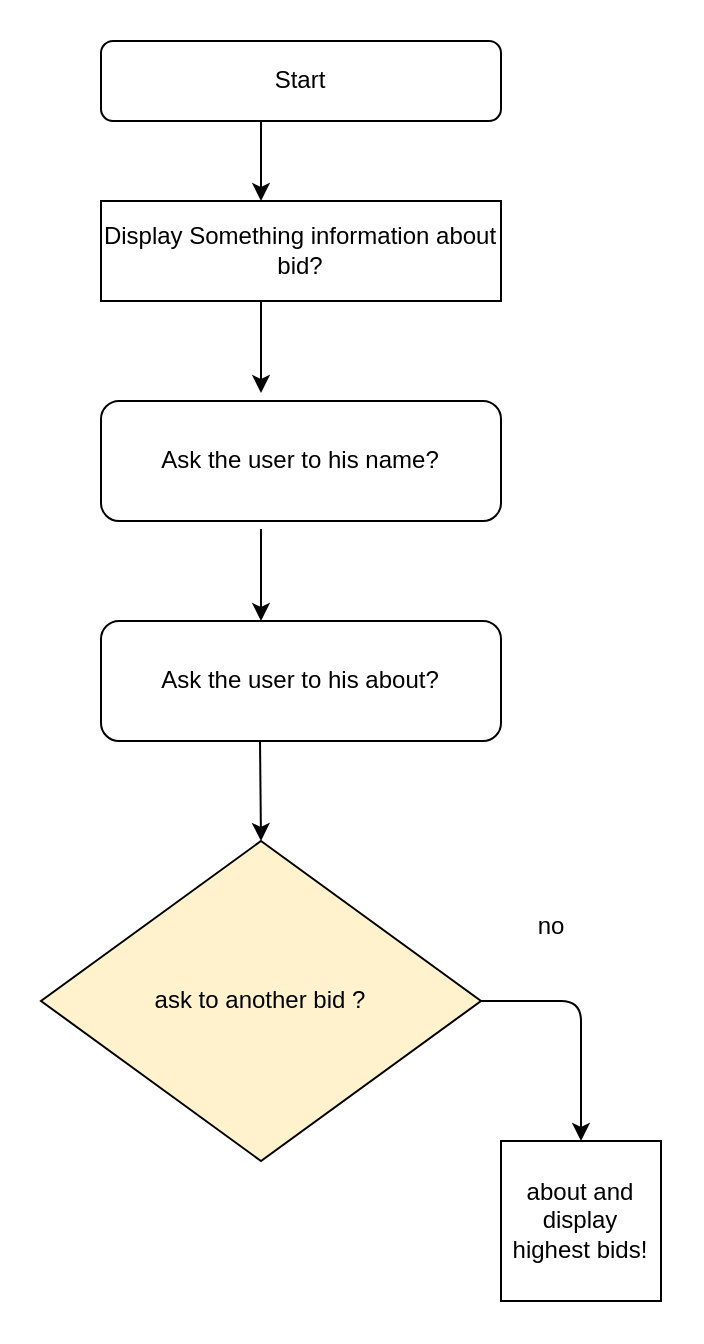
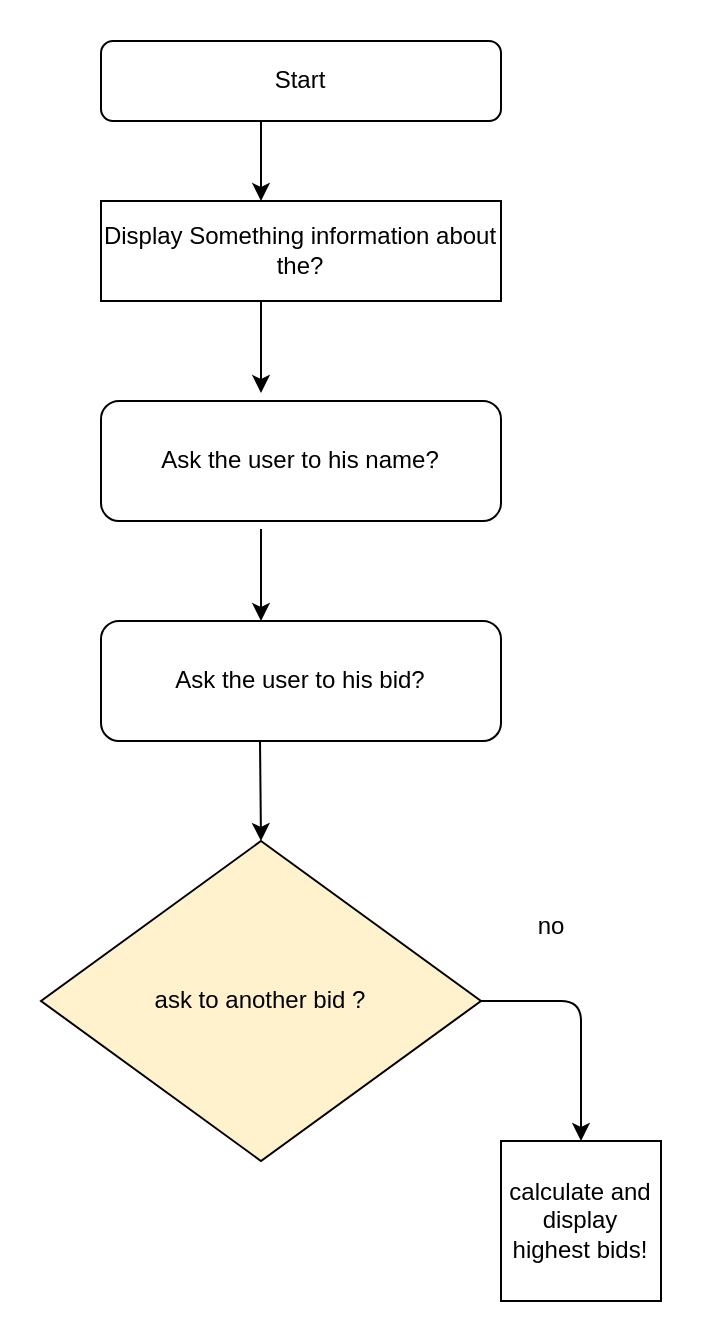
node "Display Something information about bid?": label "Display Something information about bid?" -> "Display Something information about the?"
node "Ask the user to his about?": label "Ask the user to his about?" -> "Ask the user to his bid?"
node "about and display highest bids!": label "about and display highest bids!" -> "calculate and display highest bids!"
